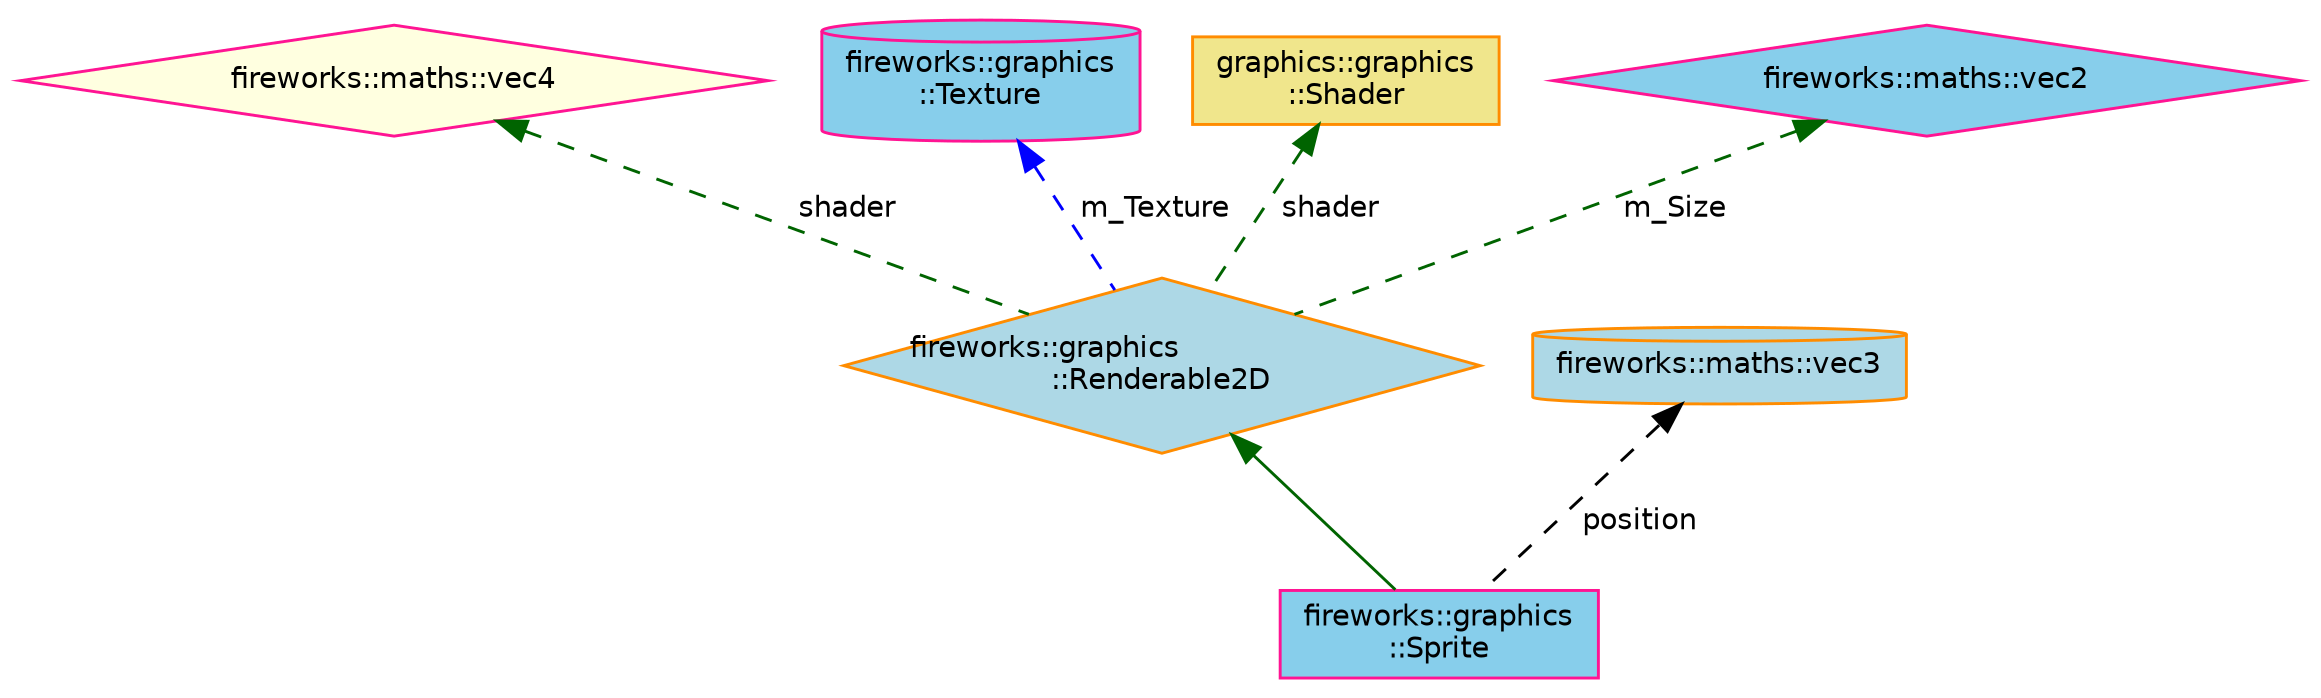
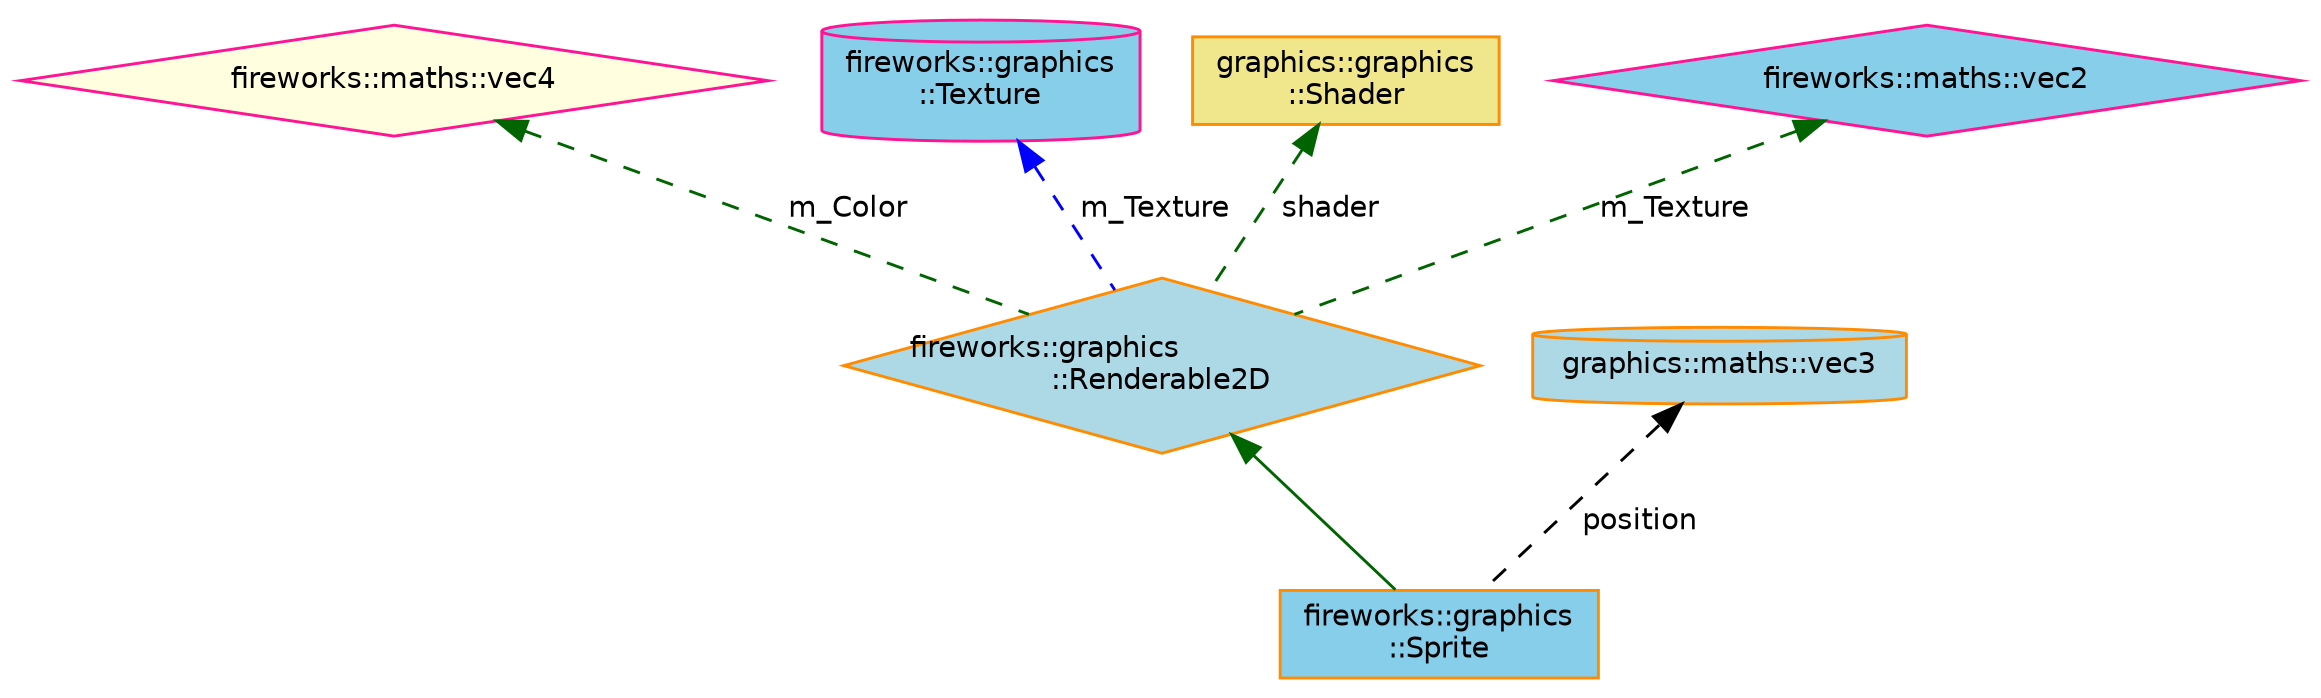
edge "fireworks::graphics ::Renderable2D" -> "fireworks::maths::vec4": label " shader" -> " m_Color"
edge "fireworks::graphics ::Renderable2D" -> "fireworks::maths::vec2": label " m_Size" -> " m_Texture"
node "fireworks::maths::vec3": label "fireworks::maths::vec3" -> "graphics::maths::vec3"
node "fireworks::graphics ::Sprite": color deeppink -> darkorange
